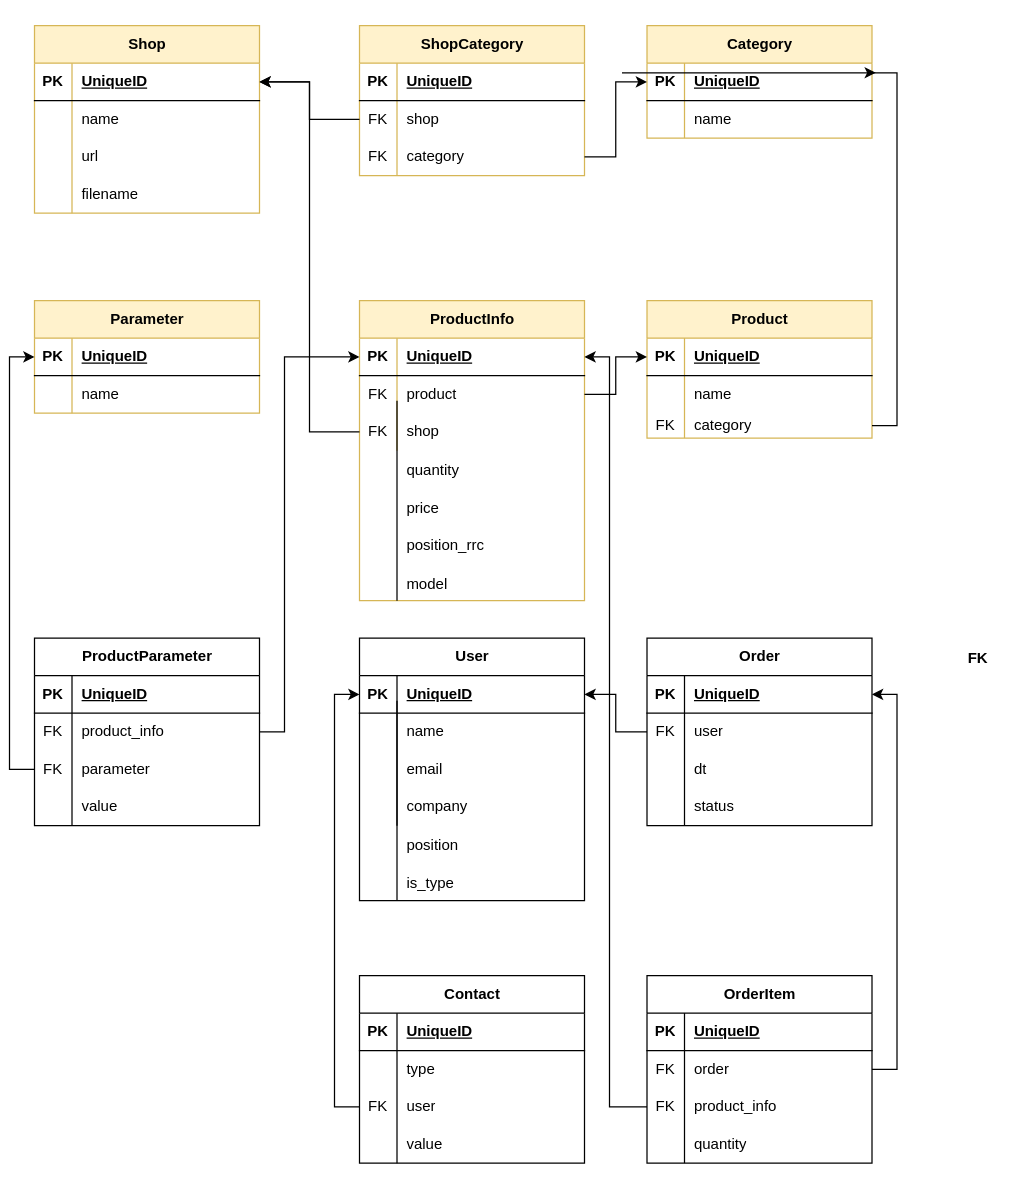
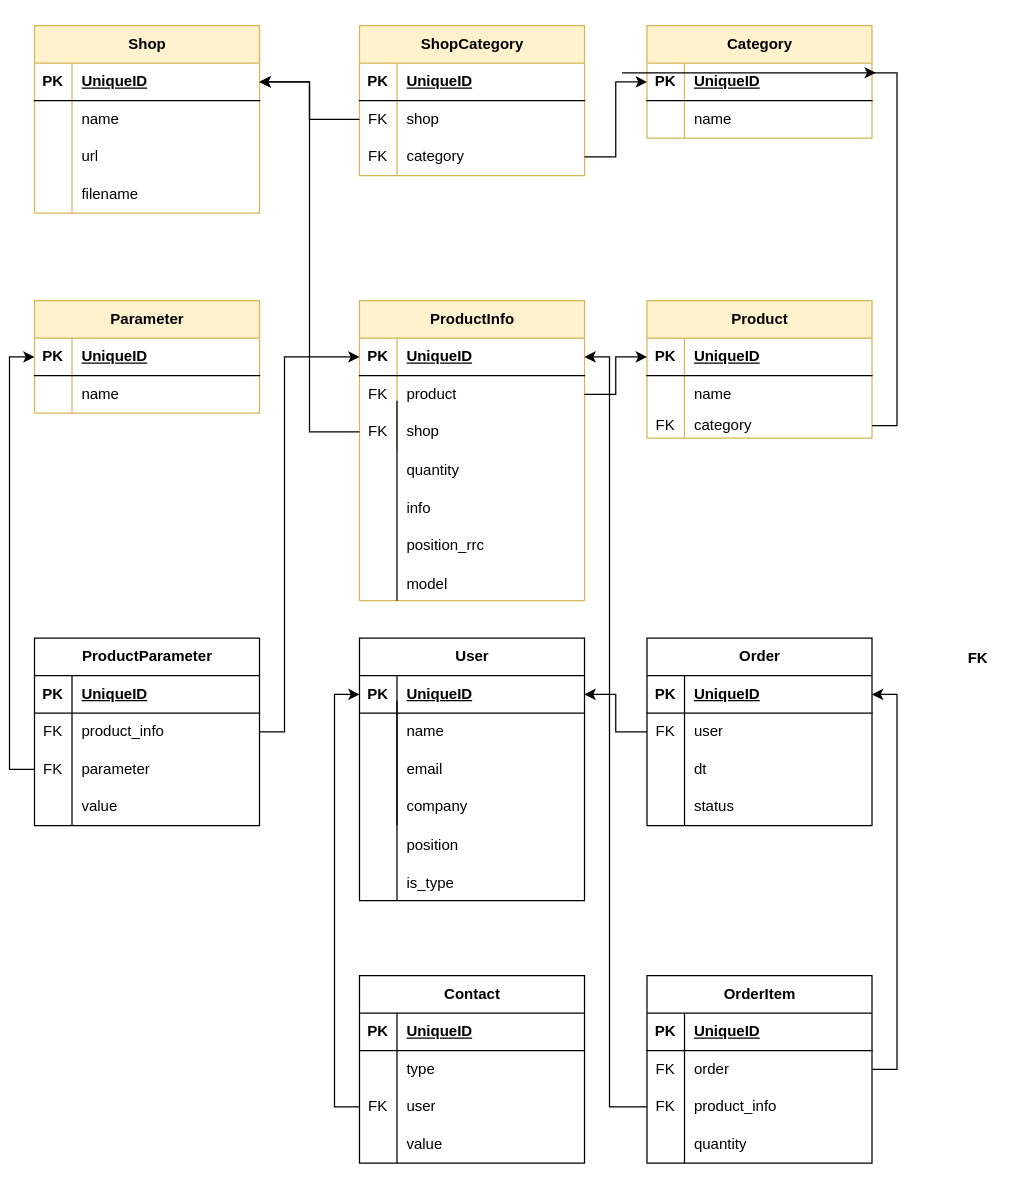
node "price": label "price" -> "info"
